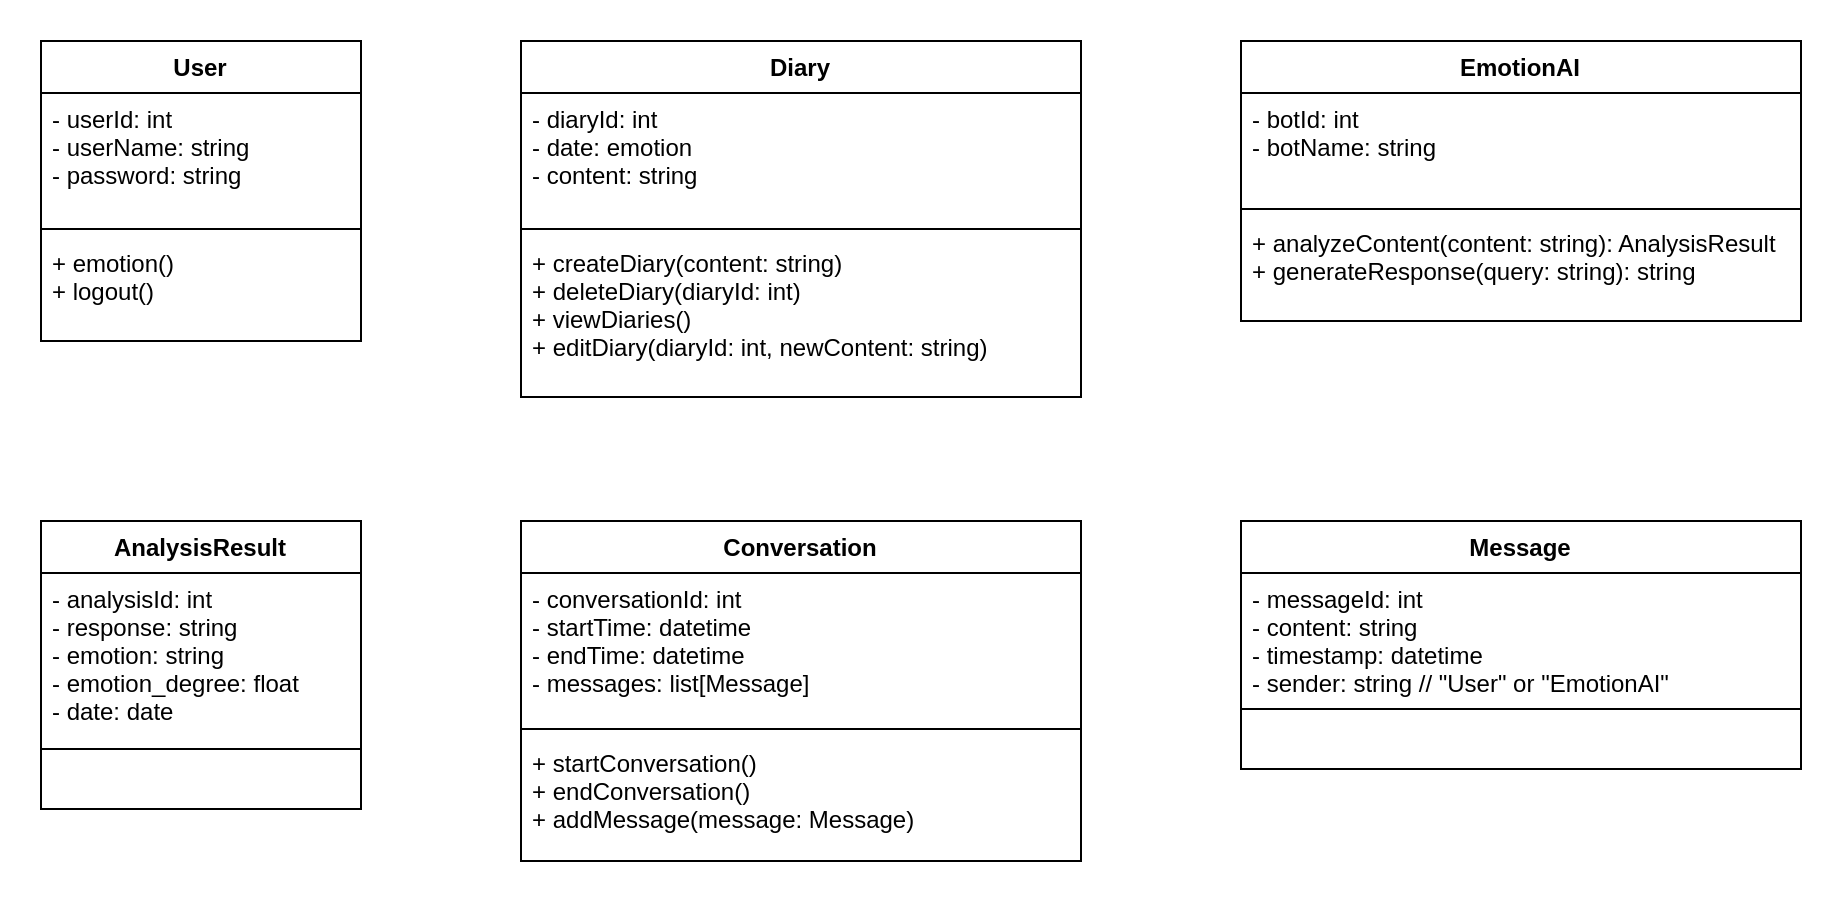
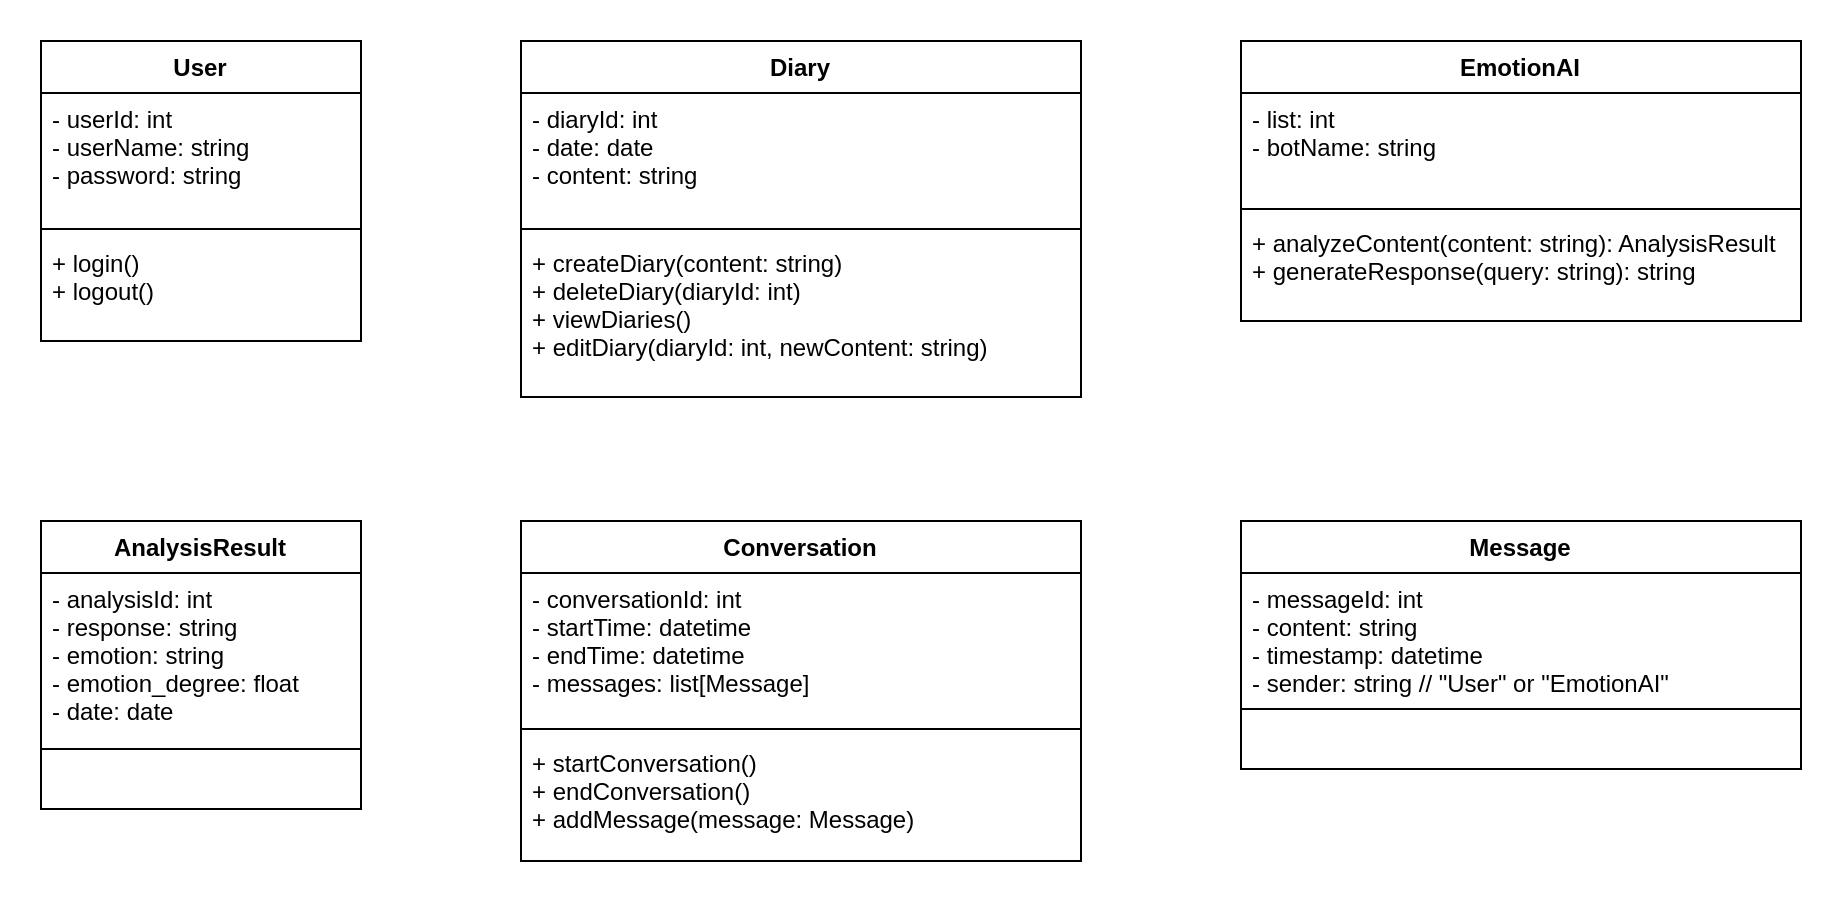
node "- diaryId: int - date: emotion - content: string": label "- diaryId: int - date: emotion - content: string" -> "- diaryId: int - date: date - content: string"
node "- botId: int - botName: string": label "- botId: int - botName: string" -> "- list: int - botName: string"
node "+ emotion() + logout()": label "+ emotion() + logout()" -> "+ login() + logout()"
